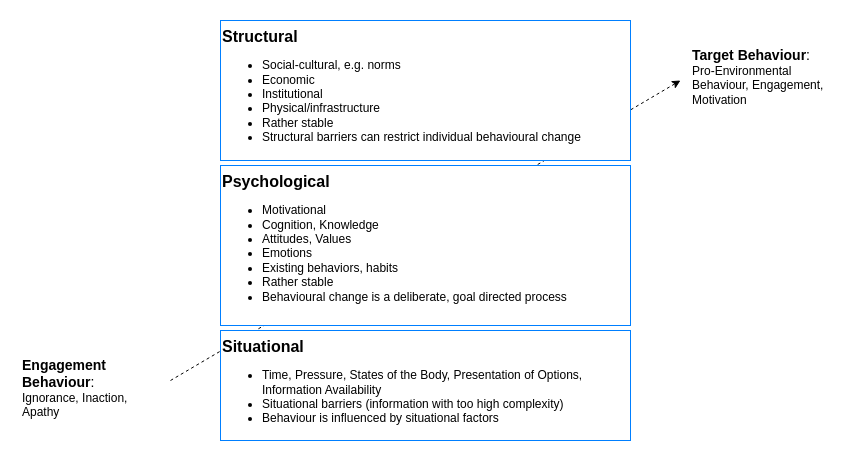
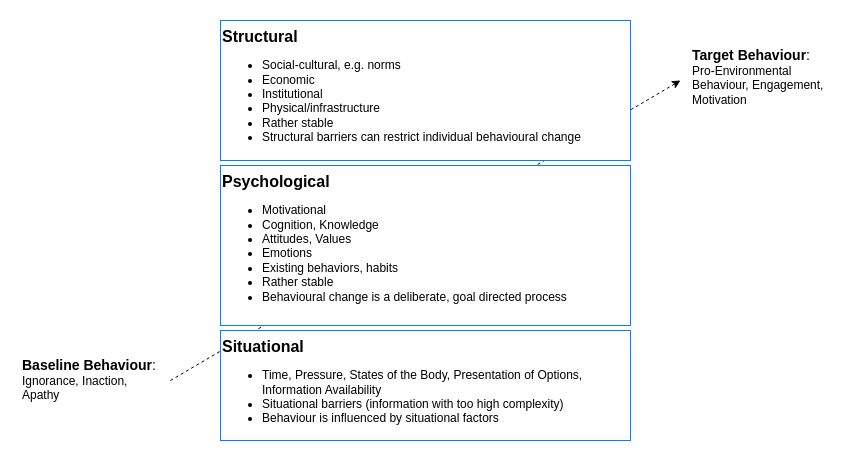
node "Engagement Behaviour: Ignorance, Inaction, Apathy": label "Engagement Behaviour: Ignorance, Inaction, Apathy" -> "Baseline Behaviour: Ignorance, Inaction, Apathy"
